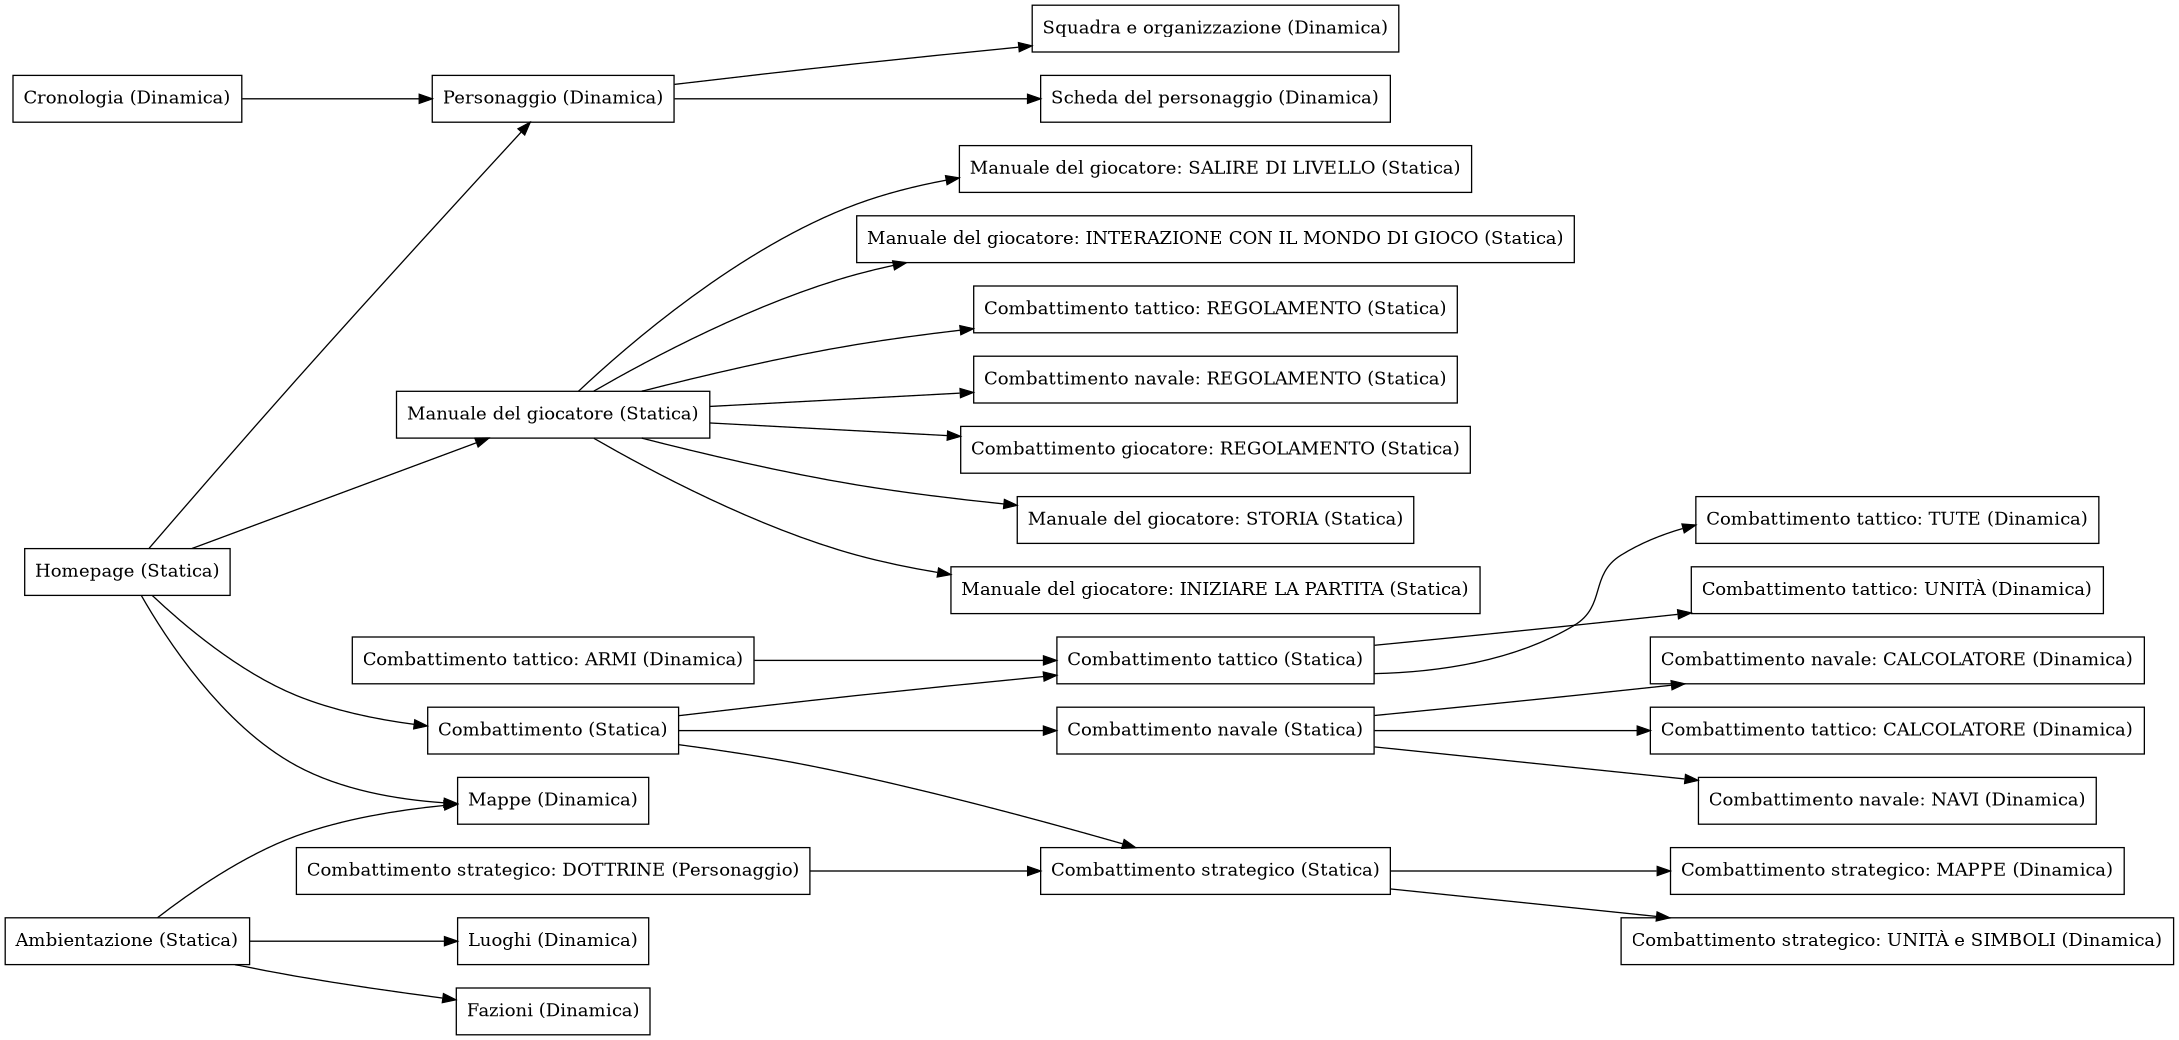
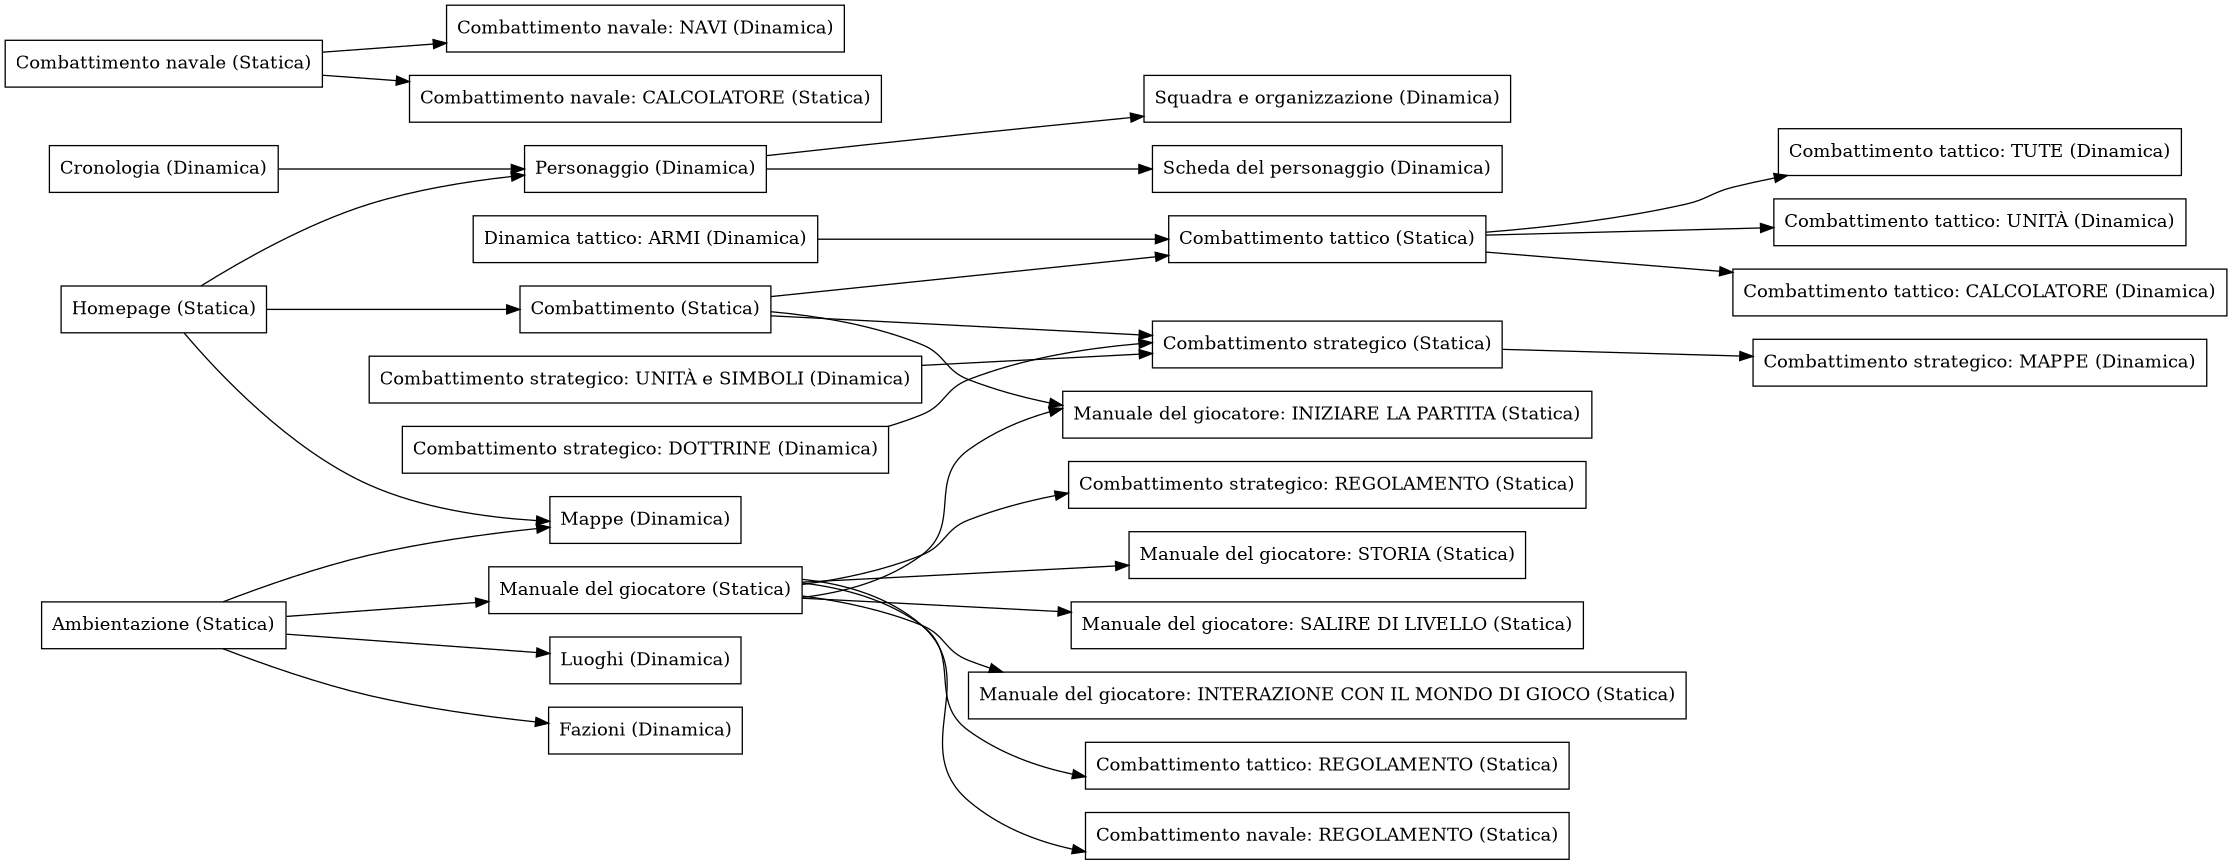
node "Combattimento giocatore: REGOLAMENTO (Statica)": label "Combattimento giocatore: REGOLAMENTO (Statica)" -> "Combattimento strategico: REGOLAMENTO (Statica)"
edge "Homepage (Statica)" -> "Manuale del giocatore (Statica)": now "Ambientazione (Statica)" -> "Manuale del giocatore (Statica)"
node "Combattimento tattico: ARMI (Dinamica)": label "Combattimento tattico: ARMI (Dinamica)" -> "Dinamica tattico: ARMI (Dinamica)"
node "Combattimento navale: CALCOLATORE (Dinamica)": label "Combattimento navale: CALCOLATORE (Dinamica)" -> "Combattimento navale: CALCOLATORE (Statica)"
edge "Combattimento (Statica)" -> "Combattimento navale (Statica)": now "Combattimento (Statica)" -> "Manuale del giocatore: INIZIARE LA PARTITA (Statica)"
edge "Combattimento navale (Statica)" -> "Combattimento tattico: CALCOLATORE (Dinamica)": now "Combattimento tattico (Statica)" -> "Combattimento tattico: CALCOLATORE (Dinamica)"
node "Combattimento strategico: DOTTRINE (Personaggio)": label "Combattimento strategico: DOTTRINE (Personaggio)" -> "Combattimento strategico: DOTTRINE (Dinamica)"
edge "Combattimento strategico (Statica)" -> "Combattimento strategico: UNITÀ e SIMBOLI (Dinamica)": reversed
